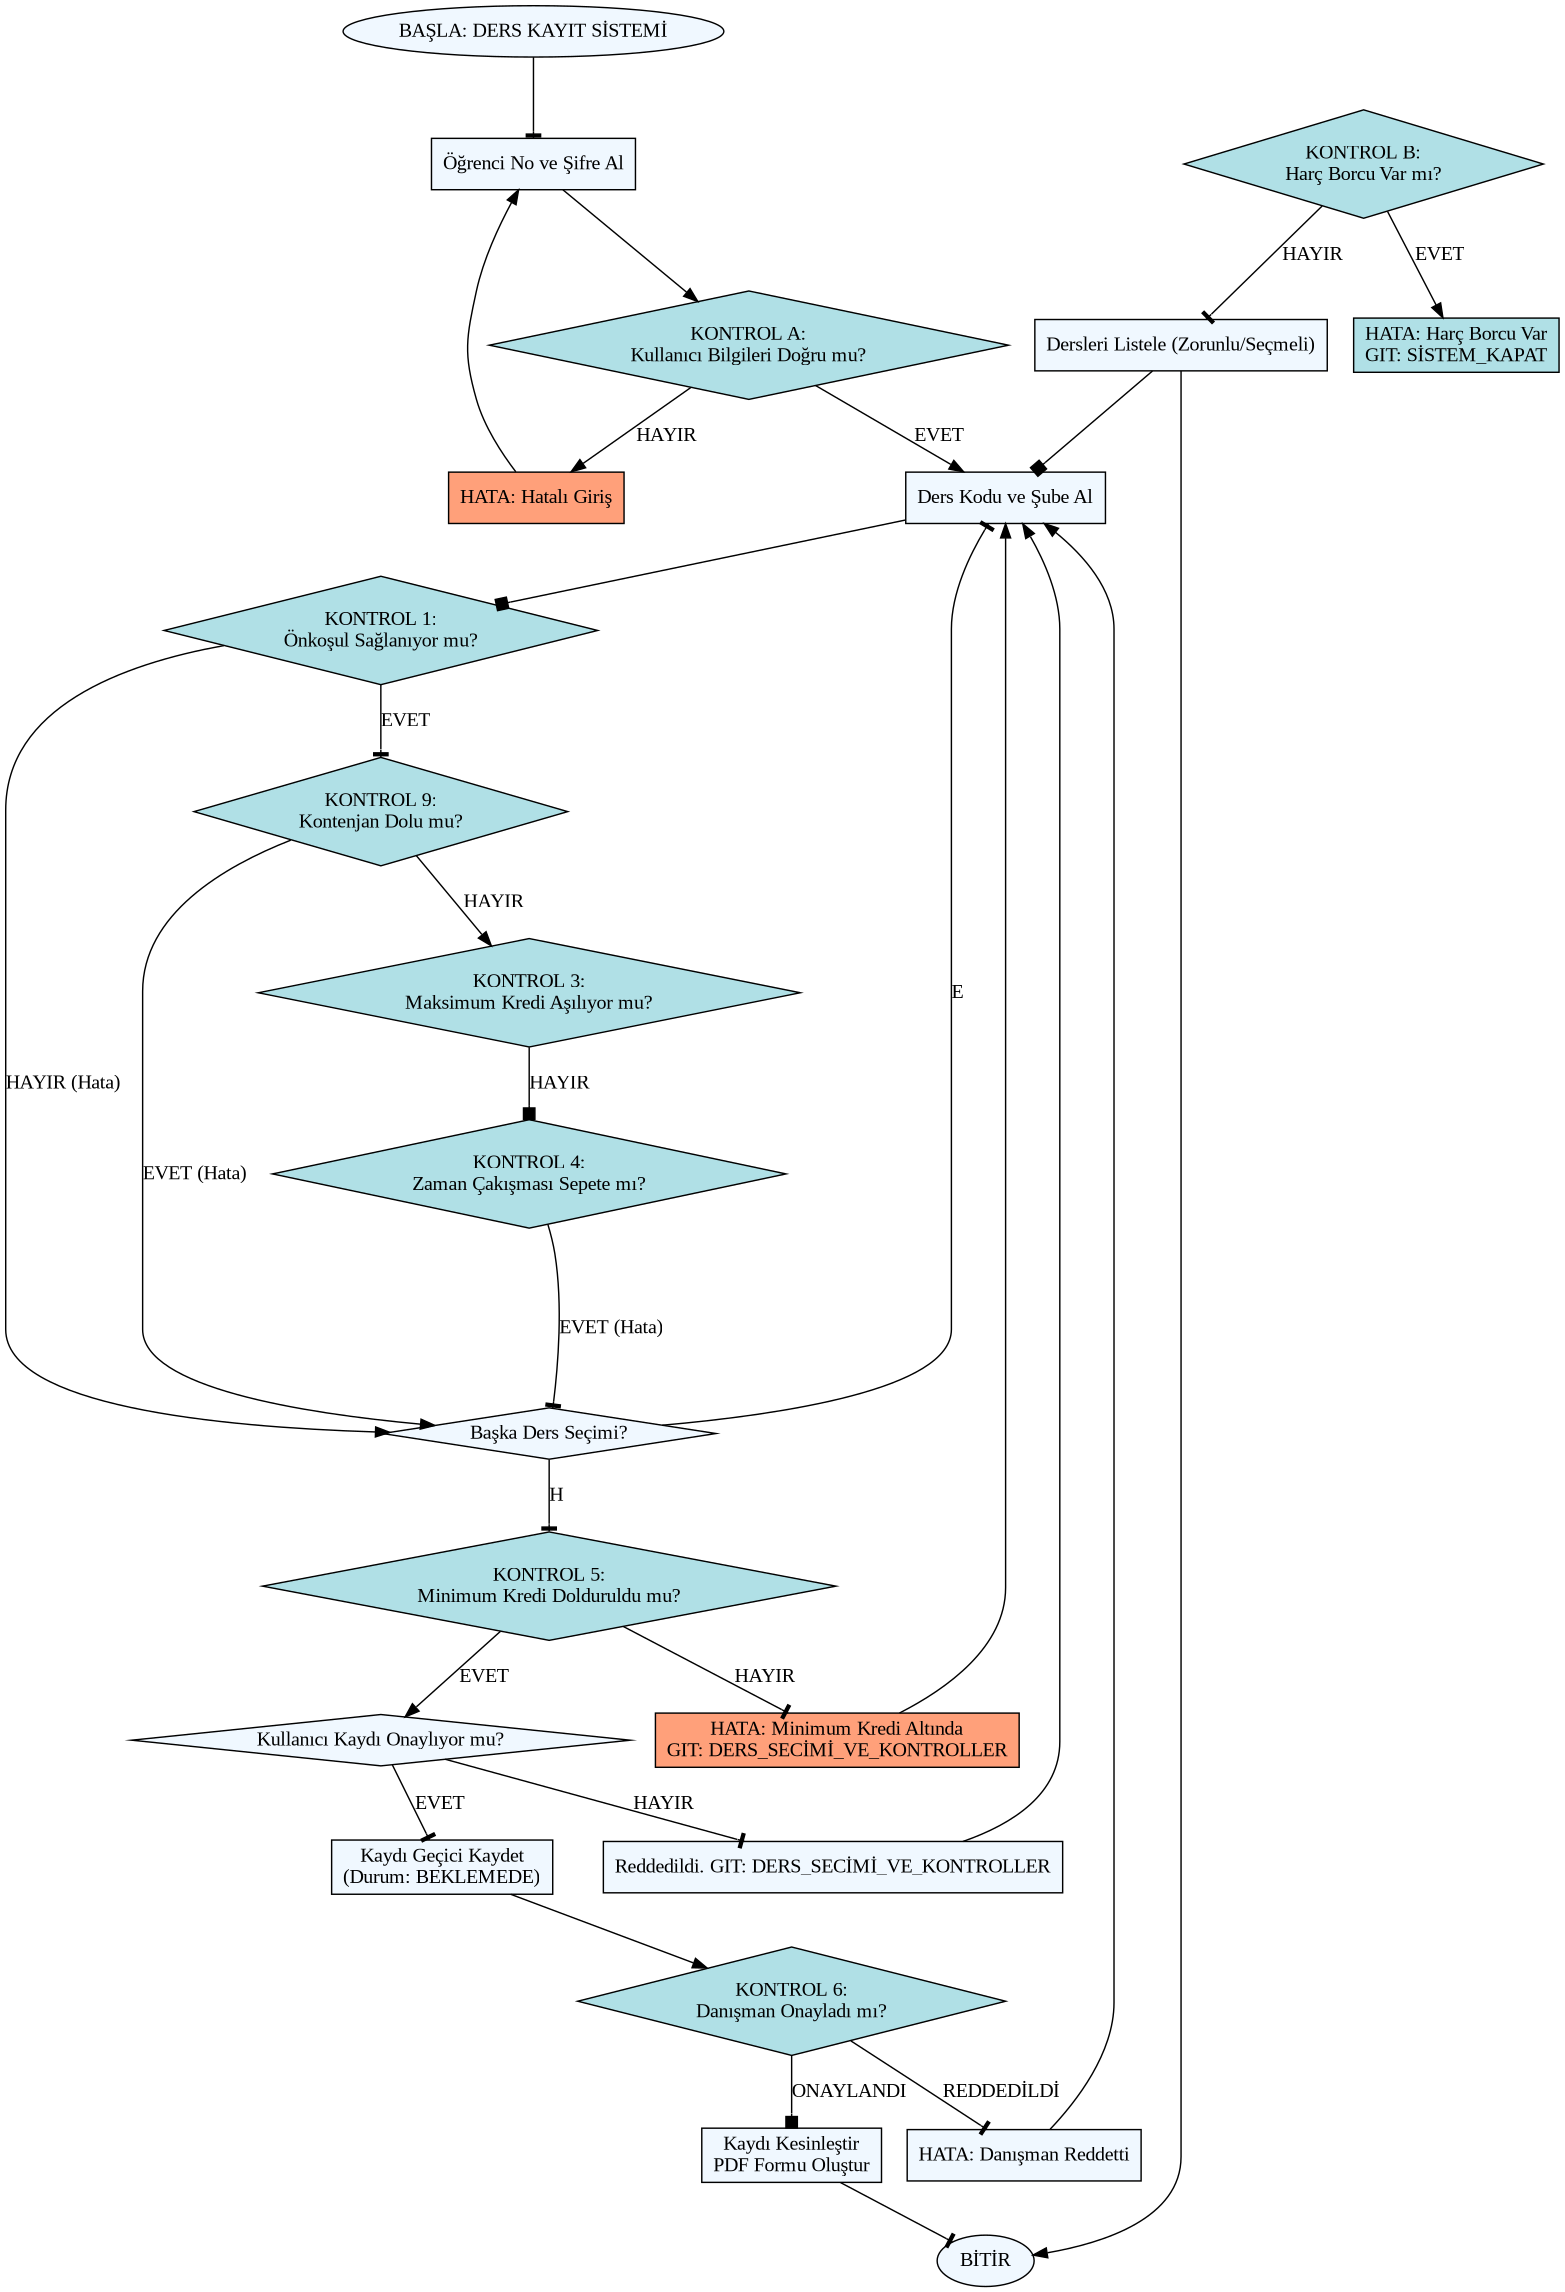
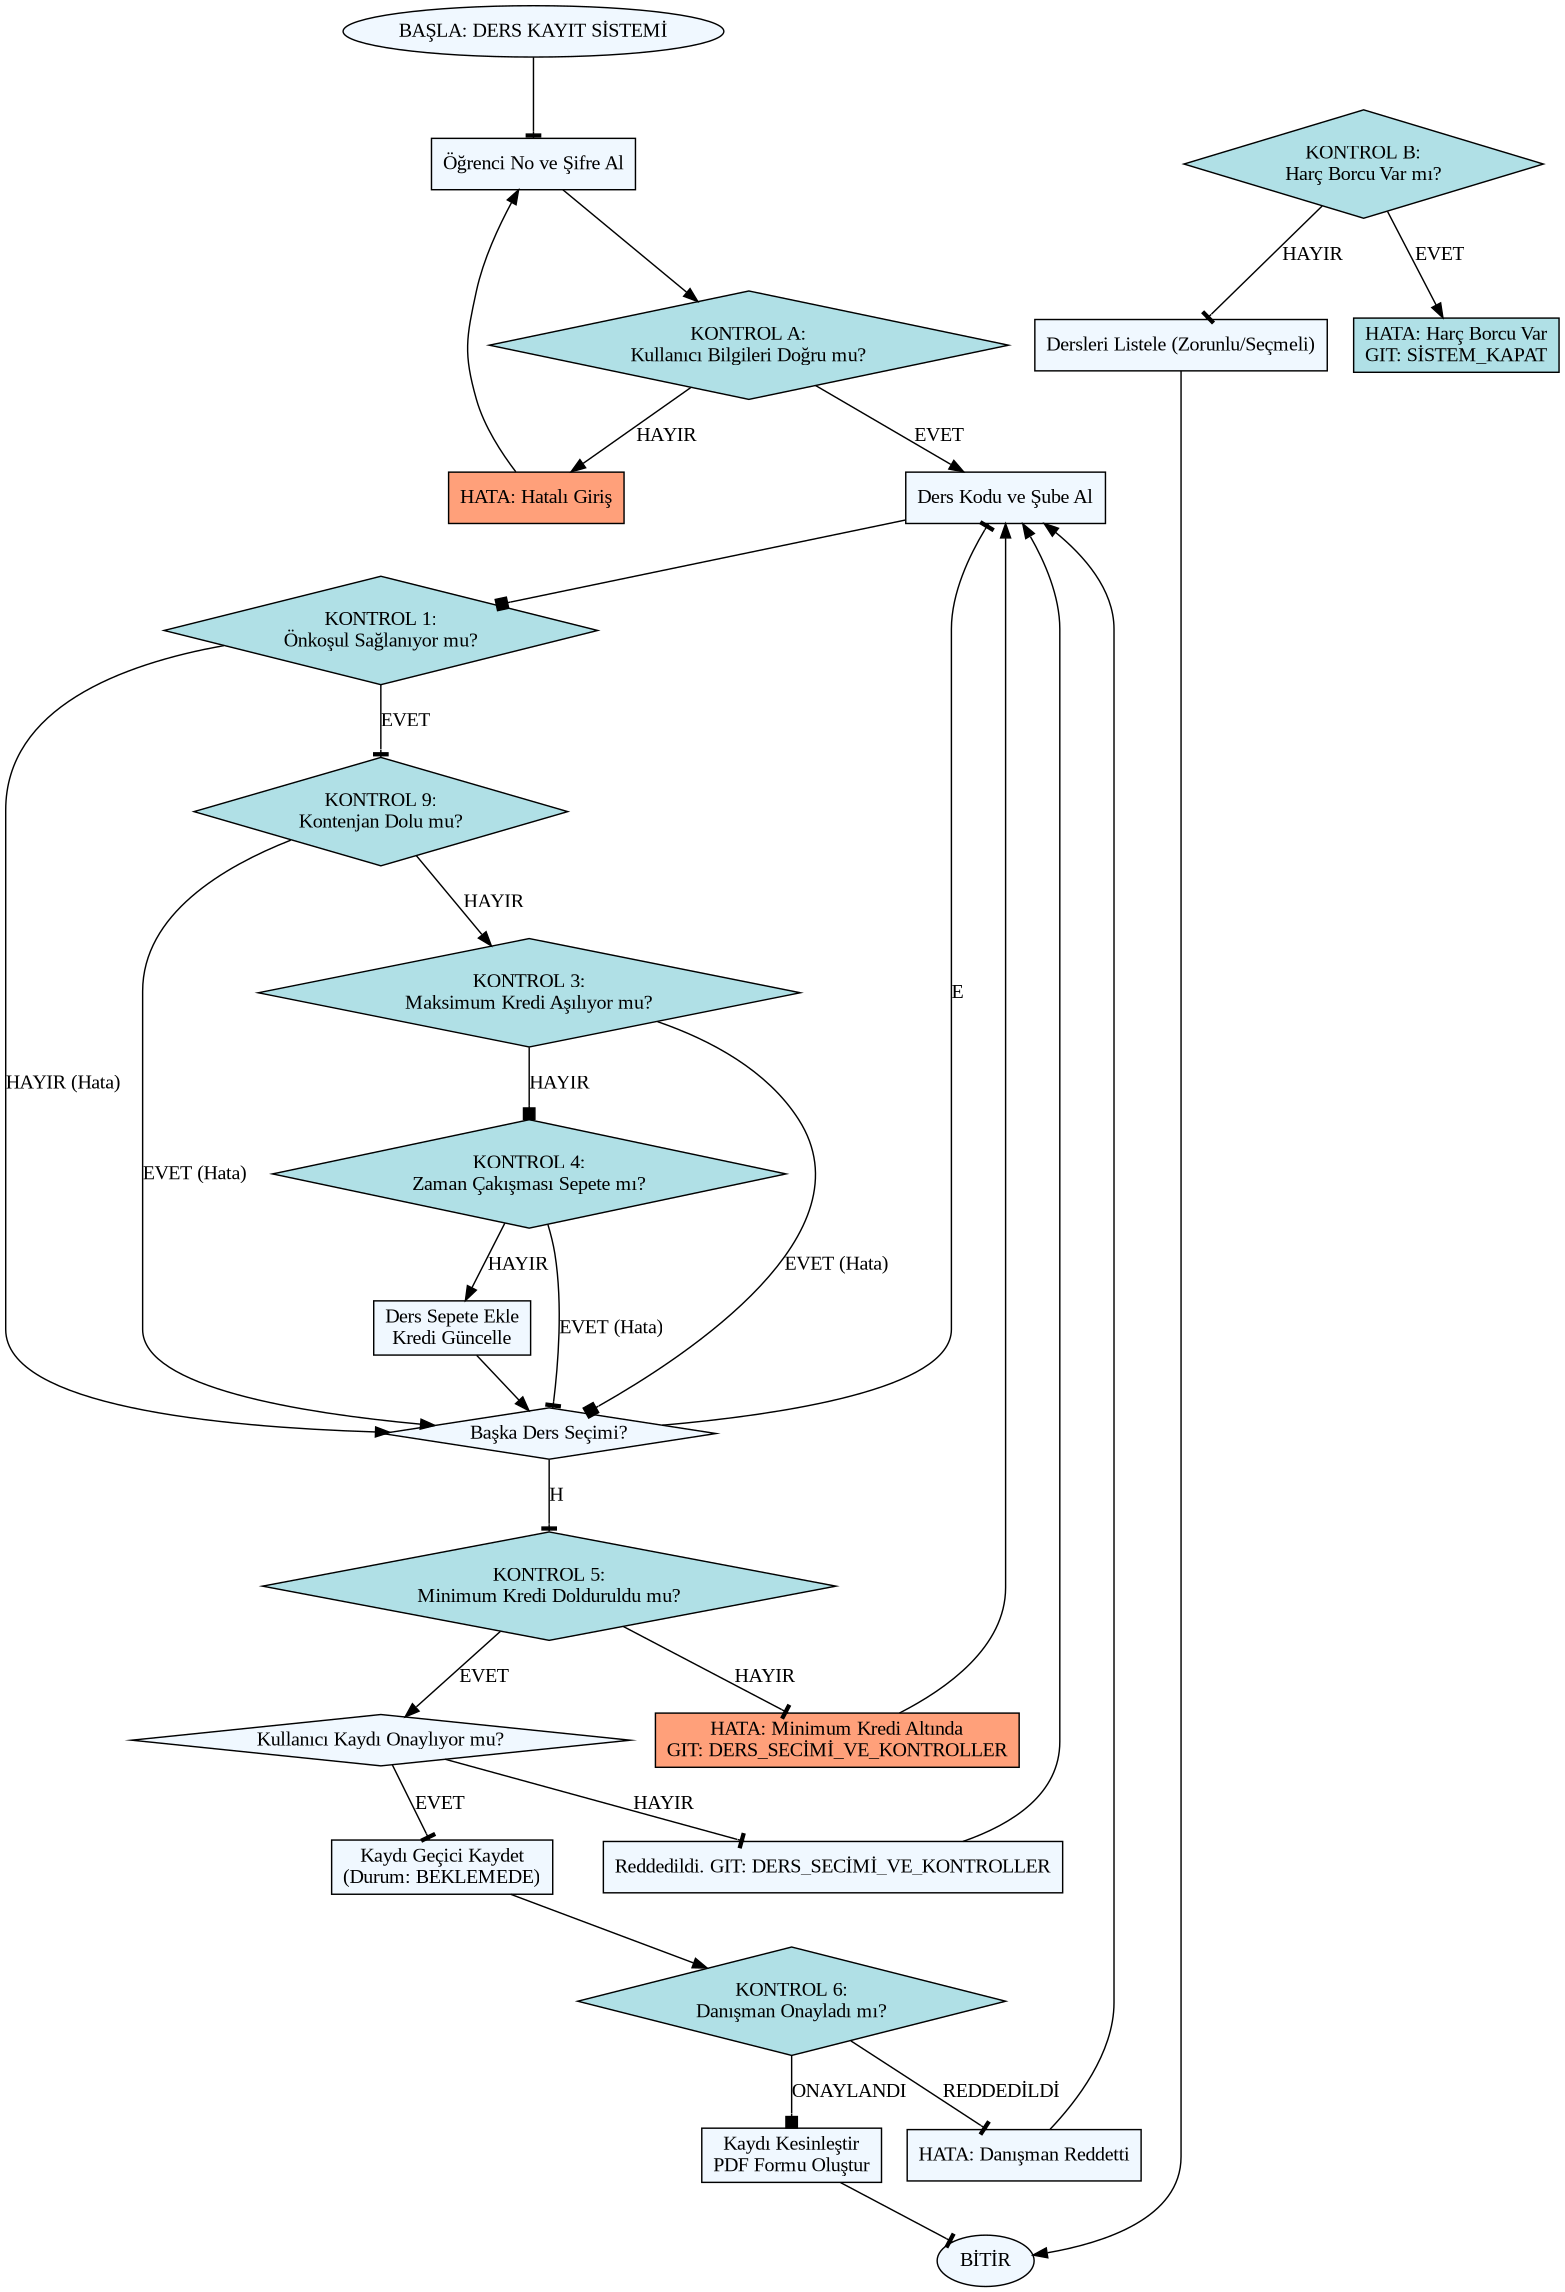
edge "Dersleri Listele (Zorunlu/Seçmeli)" -> "Ders Kodu ve Şube Al": removed
edge "KONTROL 3: Maksimum Kredi Aşılıyor mu?" -> "Başka Ders Seçimi?": added, label "EVET (Hata)"
node "Ders Sepete Ekle Kredi Güncelle": added
